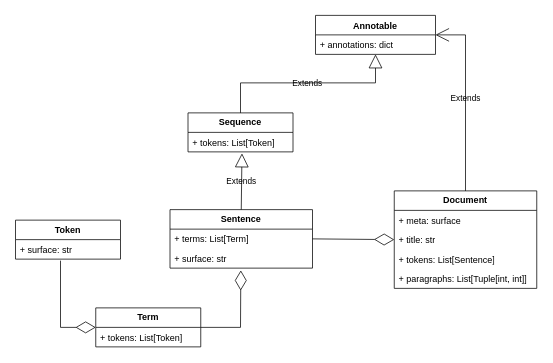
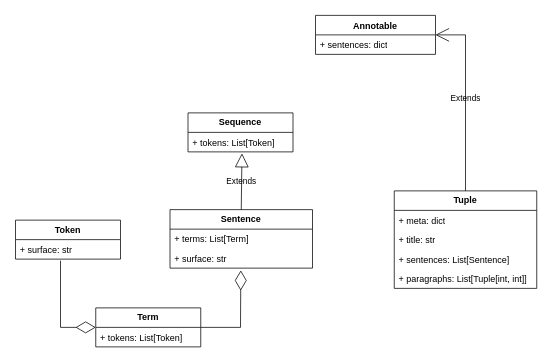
node "+ annotations: dict": label "+ annotations: dict" -> "+ sentences: dict"
edge "Sequence" -> "Annotable": removed, label "Extends"
node "Document": label "Document" -> "Tuple"
node "+ meta: surface": label "+ meta: surface" -> "+ meta: dict"
edge "+ terms: List[Term]" -> "+ title: str": removed
node "+ tokens: List[Sentence]": label "+ tokens: List[Sentence]" -> "+ sentences: List[Sentence]"
